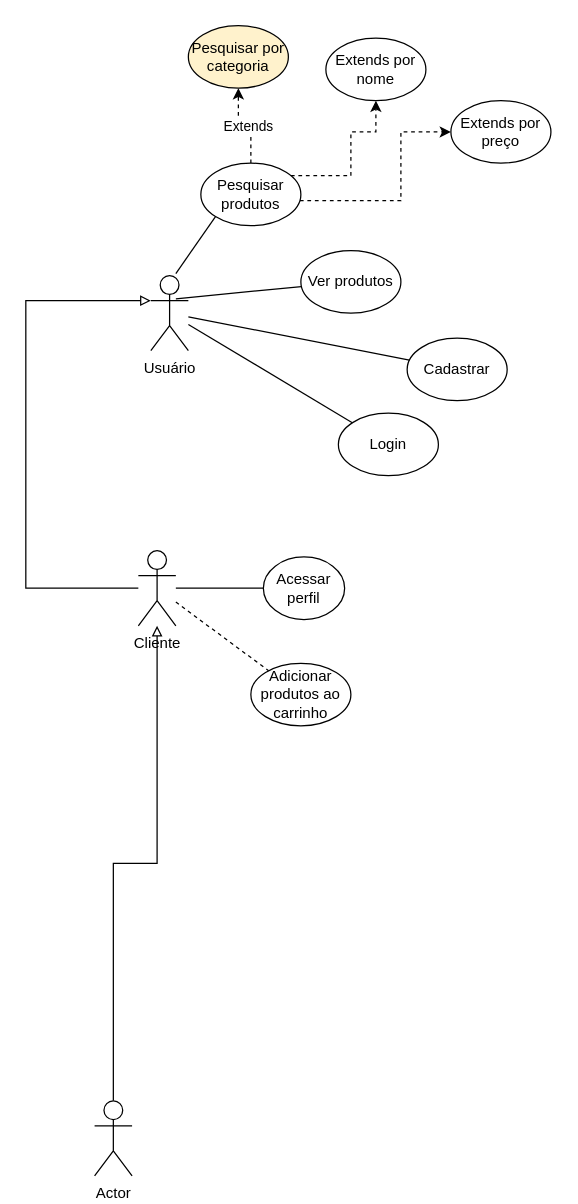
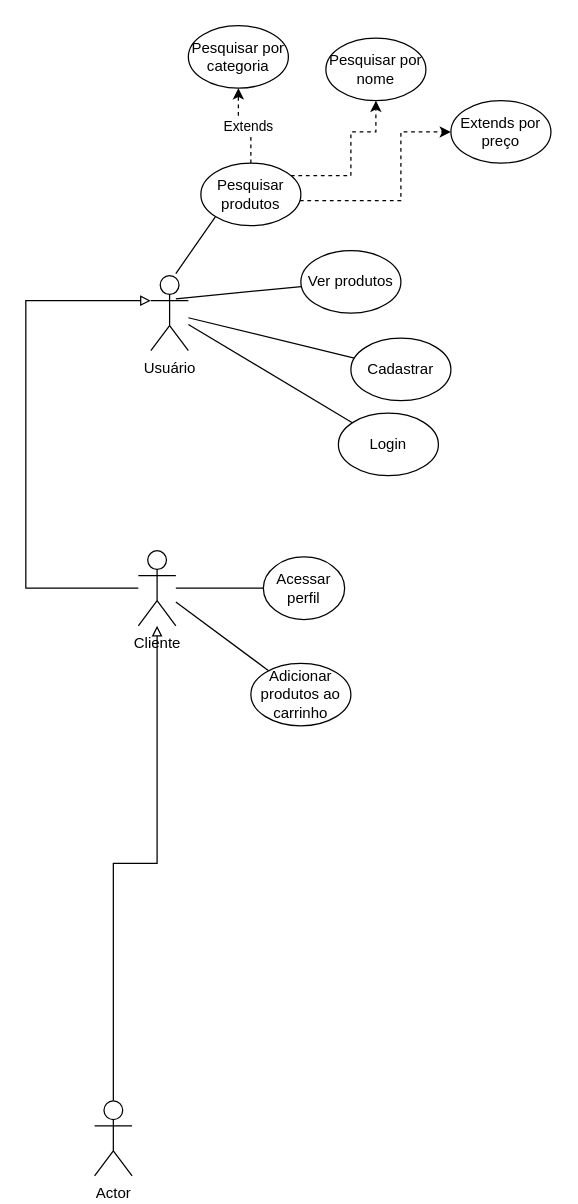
node "Pesquisar por categoria": fillcolor #fff2cc -> #ffffff
node "Extends por nome": label "Extends por nome" -> "Pesquisar por nome"
node "Cadastrar": moved (457, 369) -> (401, 369)
edge "Cliente" -- "Adicionar produtos ao carrinho": style dashed -> solid
